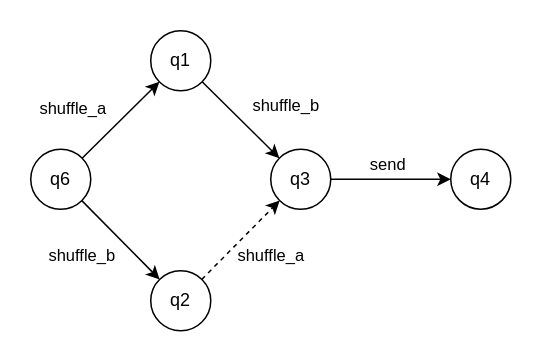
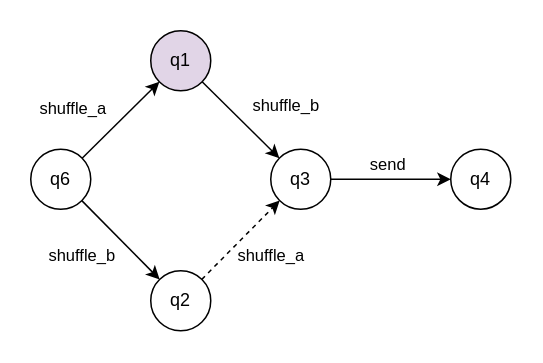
node "q1": fillcolor #ffffff -> #e1d5e7
